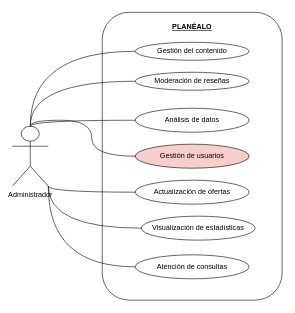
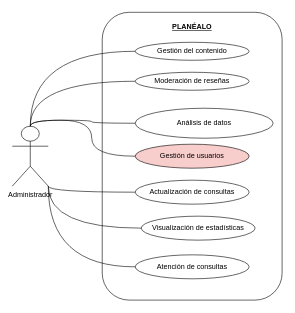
node "Análisis de datos": size 114x24 -> 138x30
node "Actualización de ofertas": label "Actualización de ofertas" -> "Actualización de consultas"
